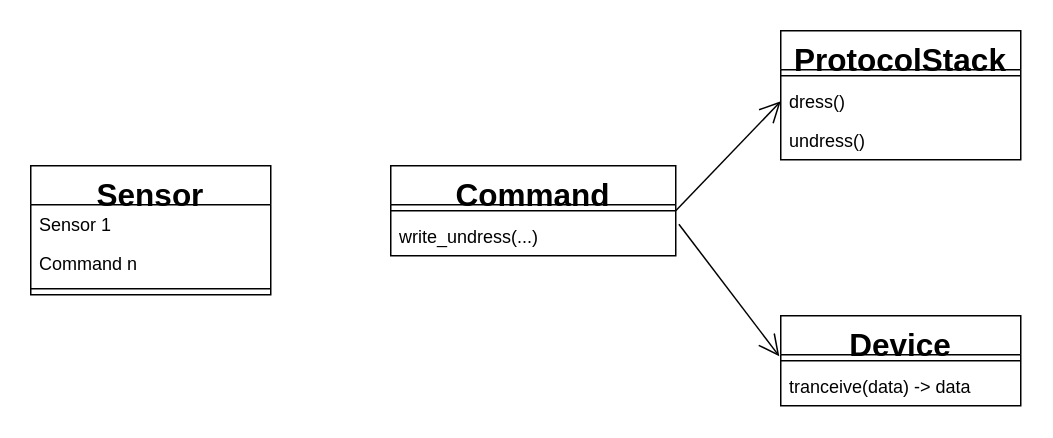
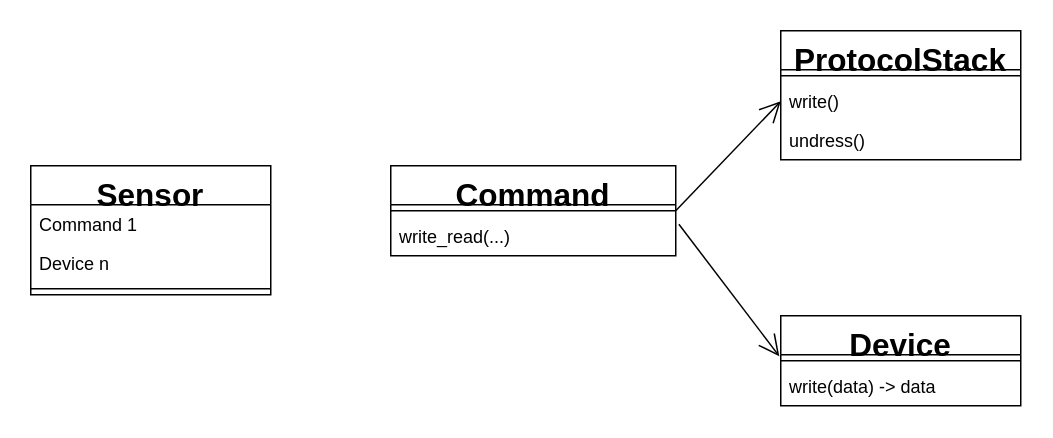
node "dress()": label "dress()" -> "write()"
node "Sensor 1": label "Sensor 1" -> "Command 1"
node "write_undress(...)": label "write_undress(...)" -> "write_read(...)"
node "Command n": label "Command n" -> "Device n"
node "tranceive(data) -> data": label "tranceive(data) -> data" -> "write(data) -> data"
